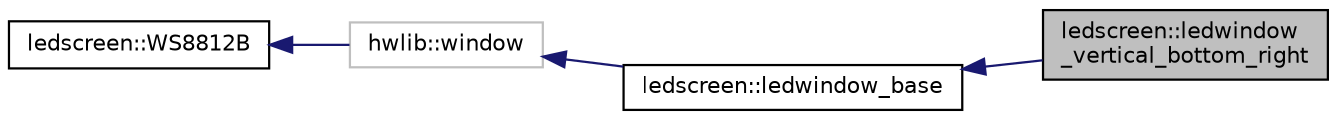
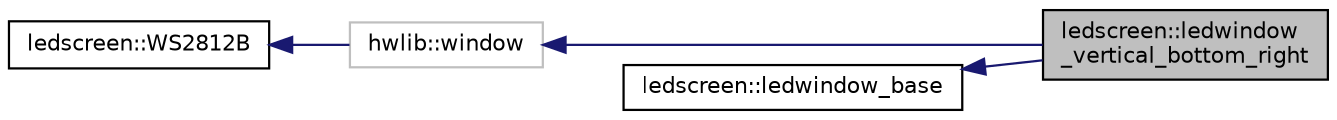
node "ledscreen::WS8812B": label "ledscreen::WS8812B" -> "ledscreen::WS2812B"
edge "ledscreen::ledwindow_base" -> "hwlib::window": now "ledscreen::ledwindow _vertical_bottom_right" -> "hwlib::window"
